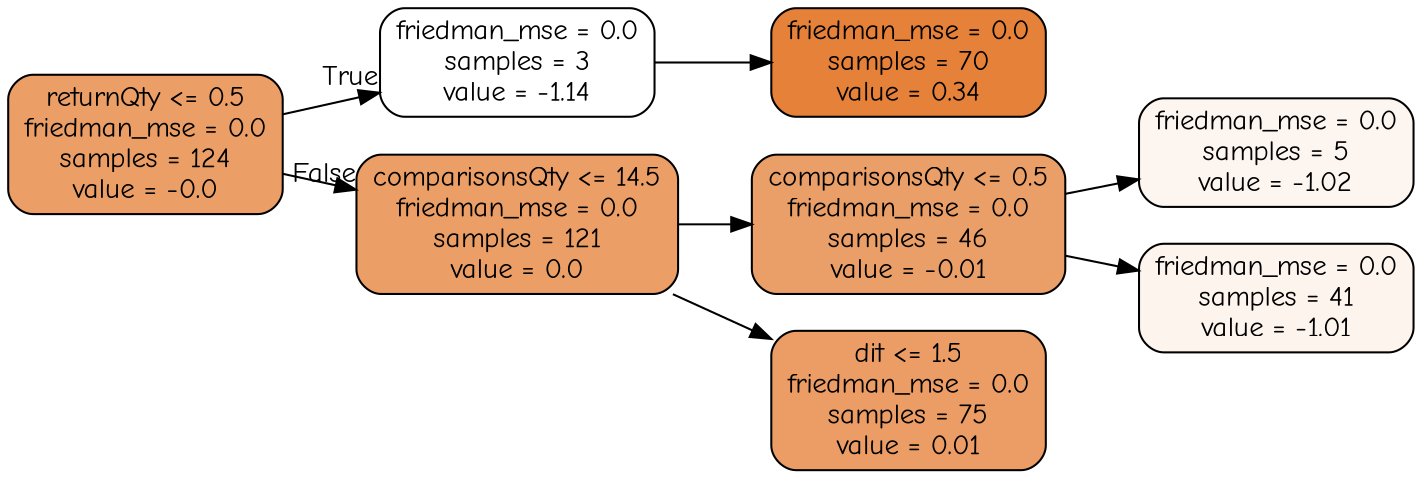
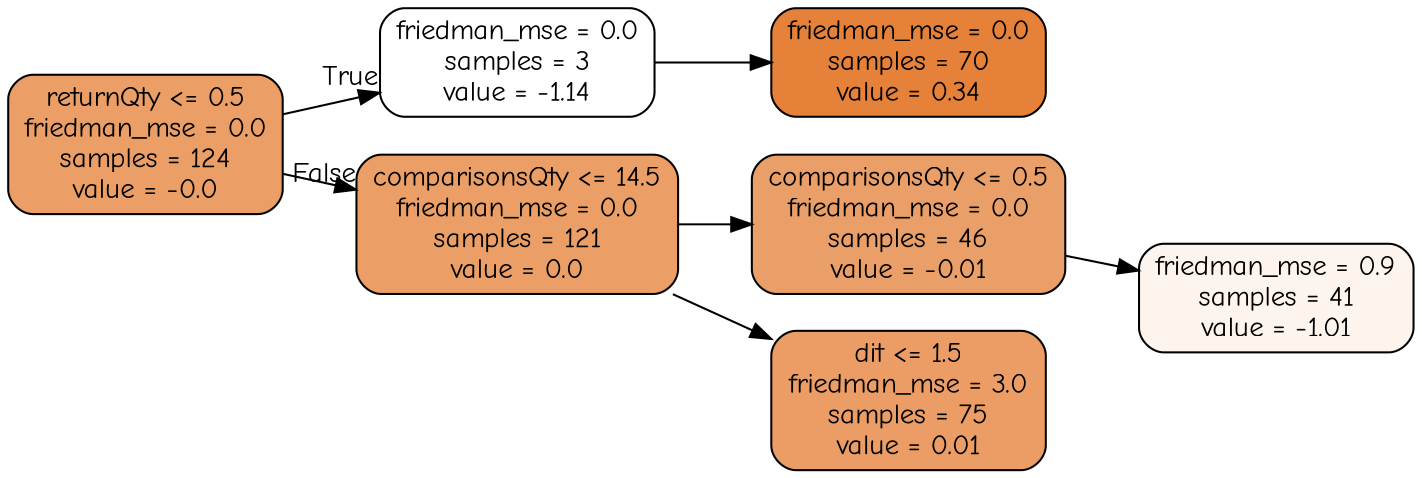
node "friedman_mse = 0.0 samples = 5 value = -1.02": removed
node "friedman_mse = 0.0 samples = 41 value = -1.01": label "friedman_mse = 0.0 samples = 41 value = -1.01" -> "friedman_mse = 0.9 samples = 41 value = -1.01"
node "dit <= 1.5 friedman_mse = 0.0 samples = 75 value = 0.01": label "dit <= 1.5 friedman_mse = 0.0 samples = 75 value = 0.01" -> "dit <= 1.5 friedman_mse = 3.0 samples = 75 value = 0.01"
